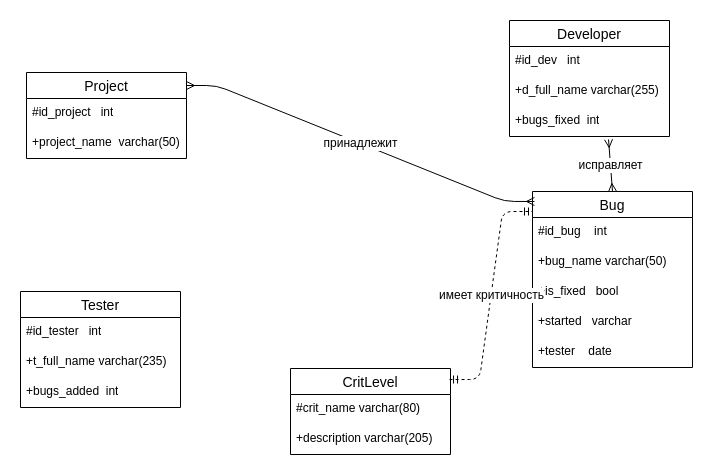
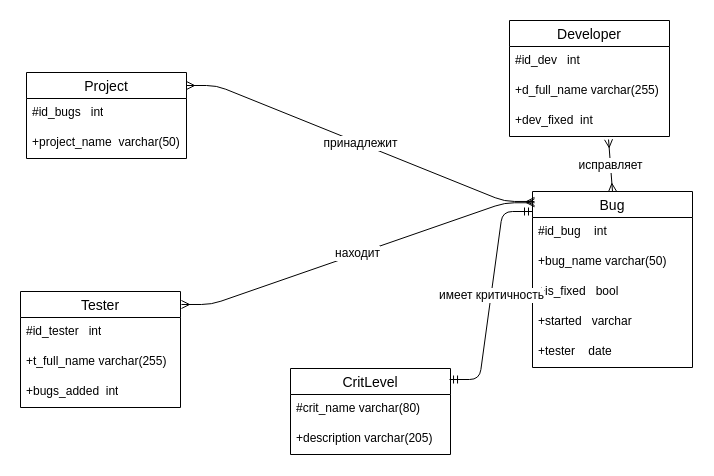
node "#id_project int": label "#id_project int" -> "#id_bugs int"
node "+bugs_fixed int": label "+bugs_fixed int" -> "+dev_fixed int"
edge "#id_bug int" -- "CritLevel": style dashed -> solid
edge "Bug" -- "Tester": added, label "находит"
node "+t_full_name varchar(235)": label "+t_full_name varchar(235)" -> "+t_full_name varchar(255)"
